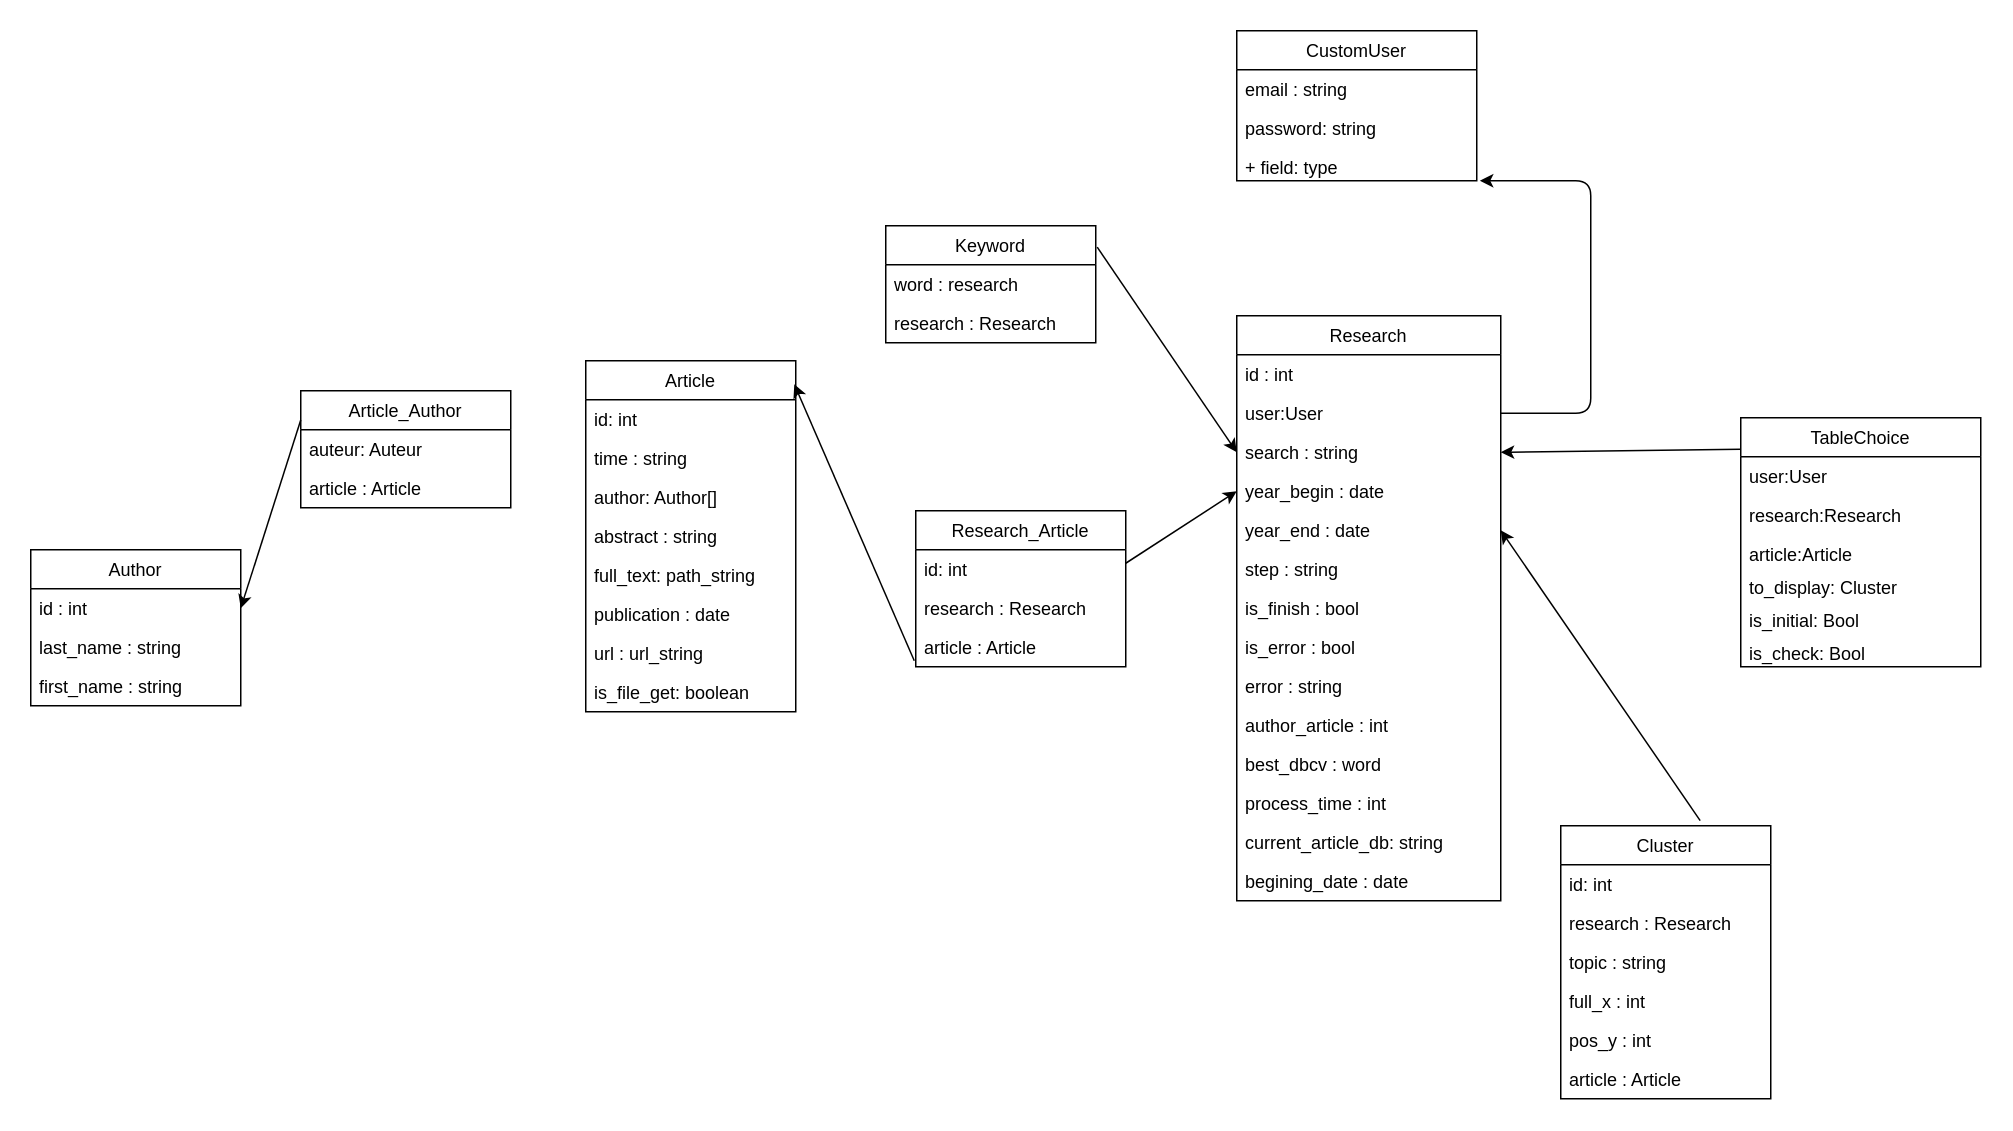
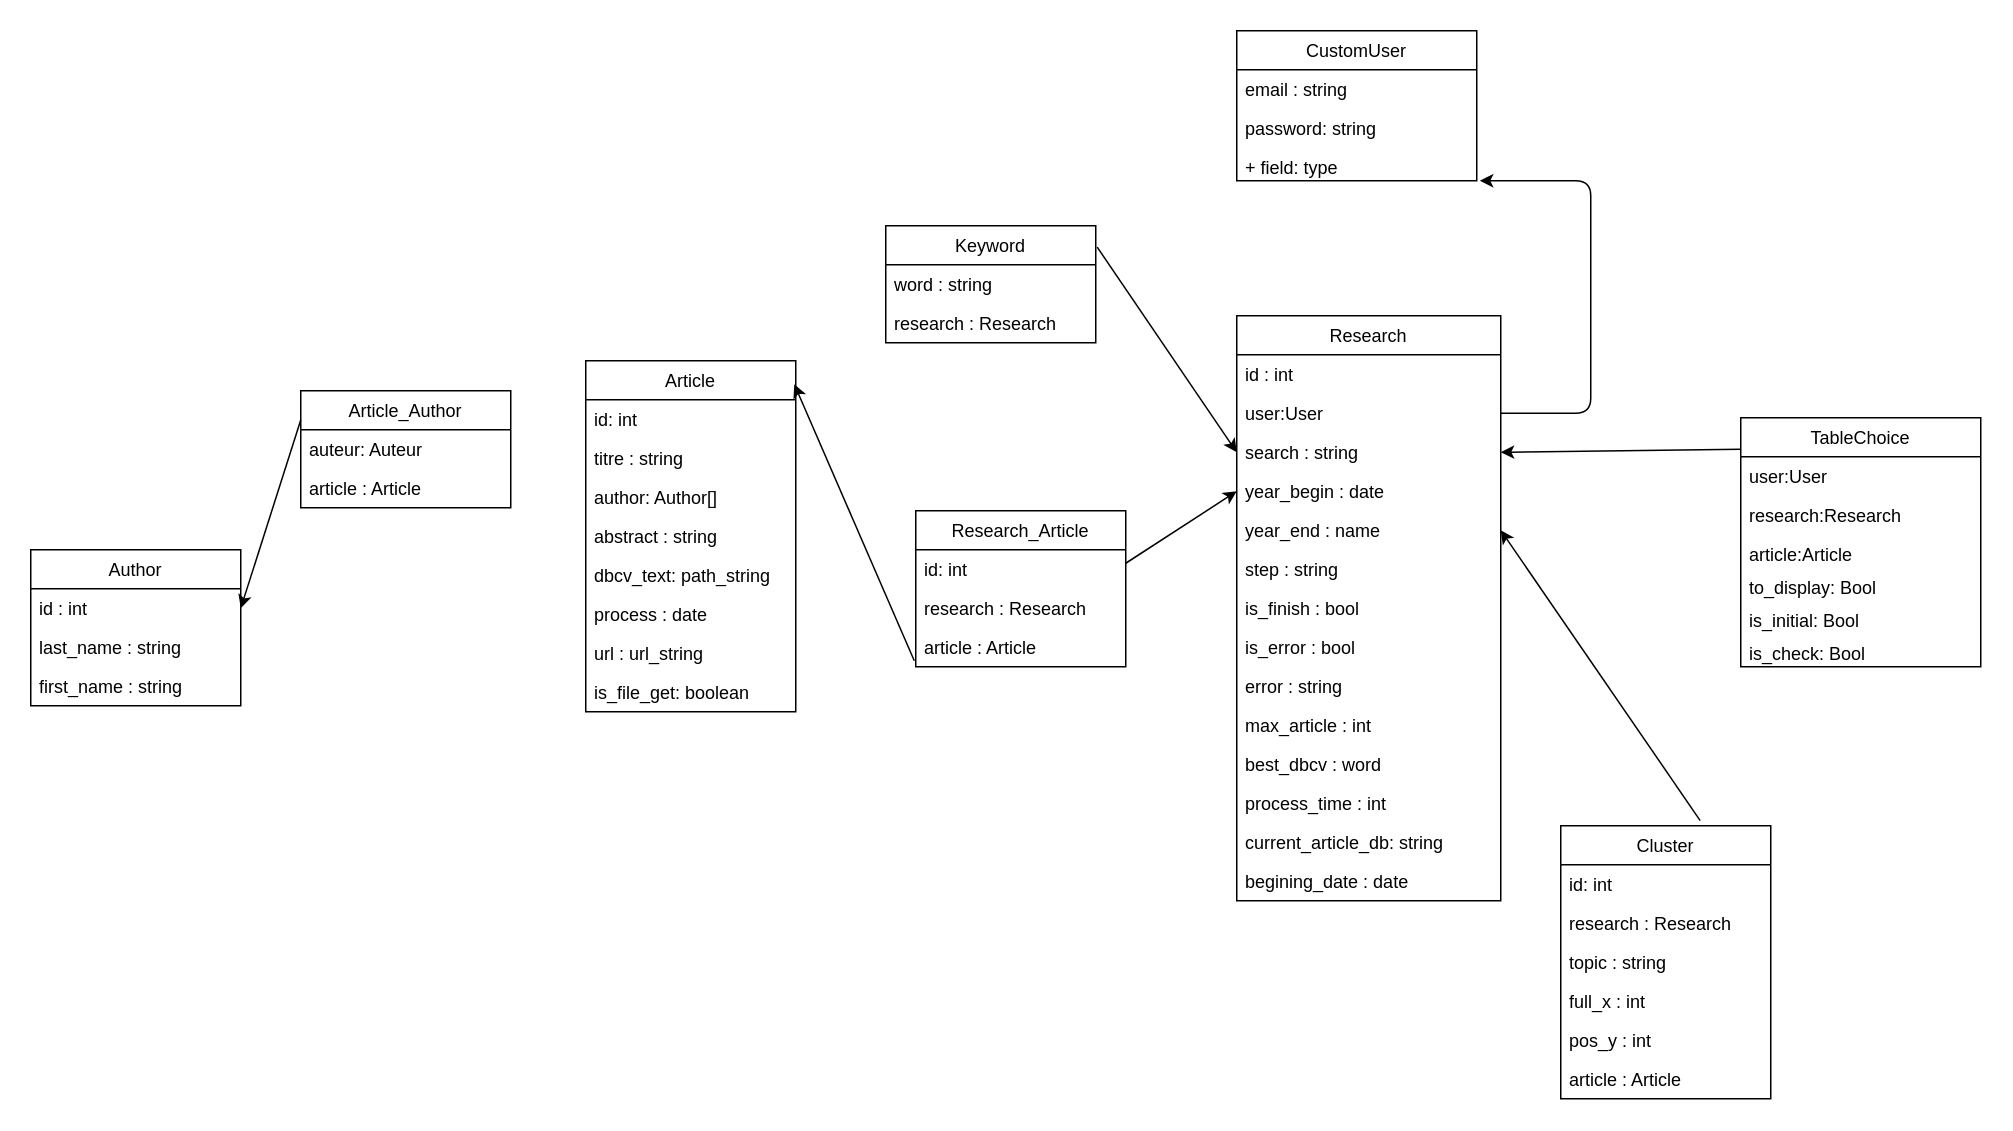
node "word : research": label "word : research" -> "word : string"
node "time : string": label "time : string" -> "titre : string"
node "year_end : date": label "year_end : date" -> "year_end : name"
node "full_text: path_string": label "full_text: path_string" -> "dbcv_text: path_string"
node "to_display: Cluster": label "to_display: Cluster" -> "to_display: Bool"
node "publication : date": label "publication : date" -> "process : date"
node "author_article : int": label "author_article : int" -> "max_article : int"
